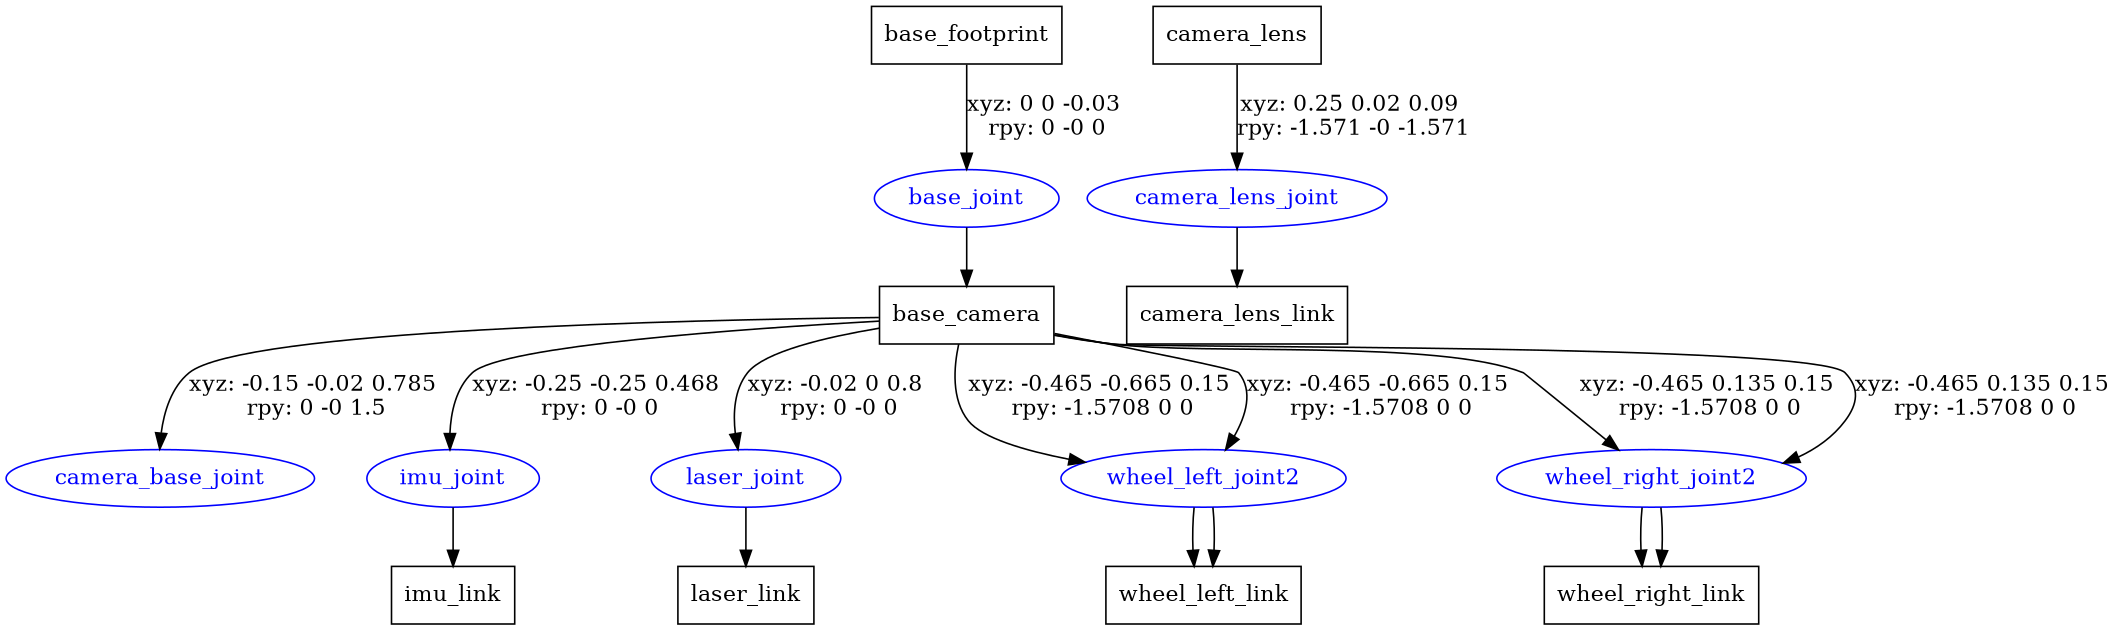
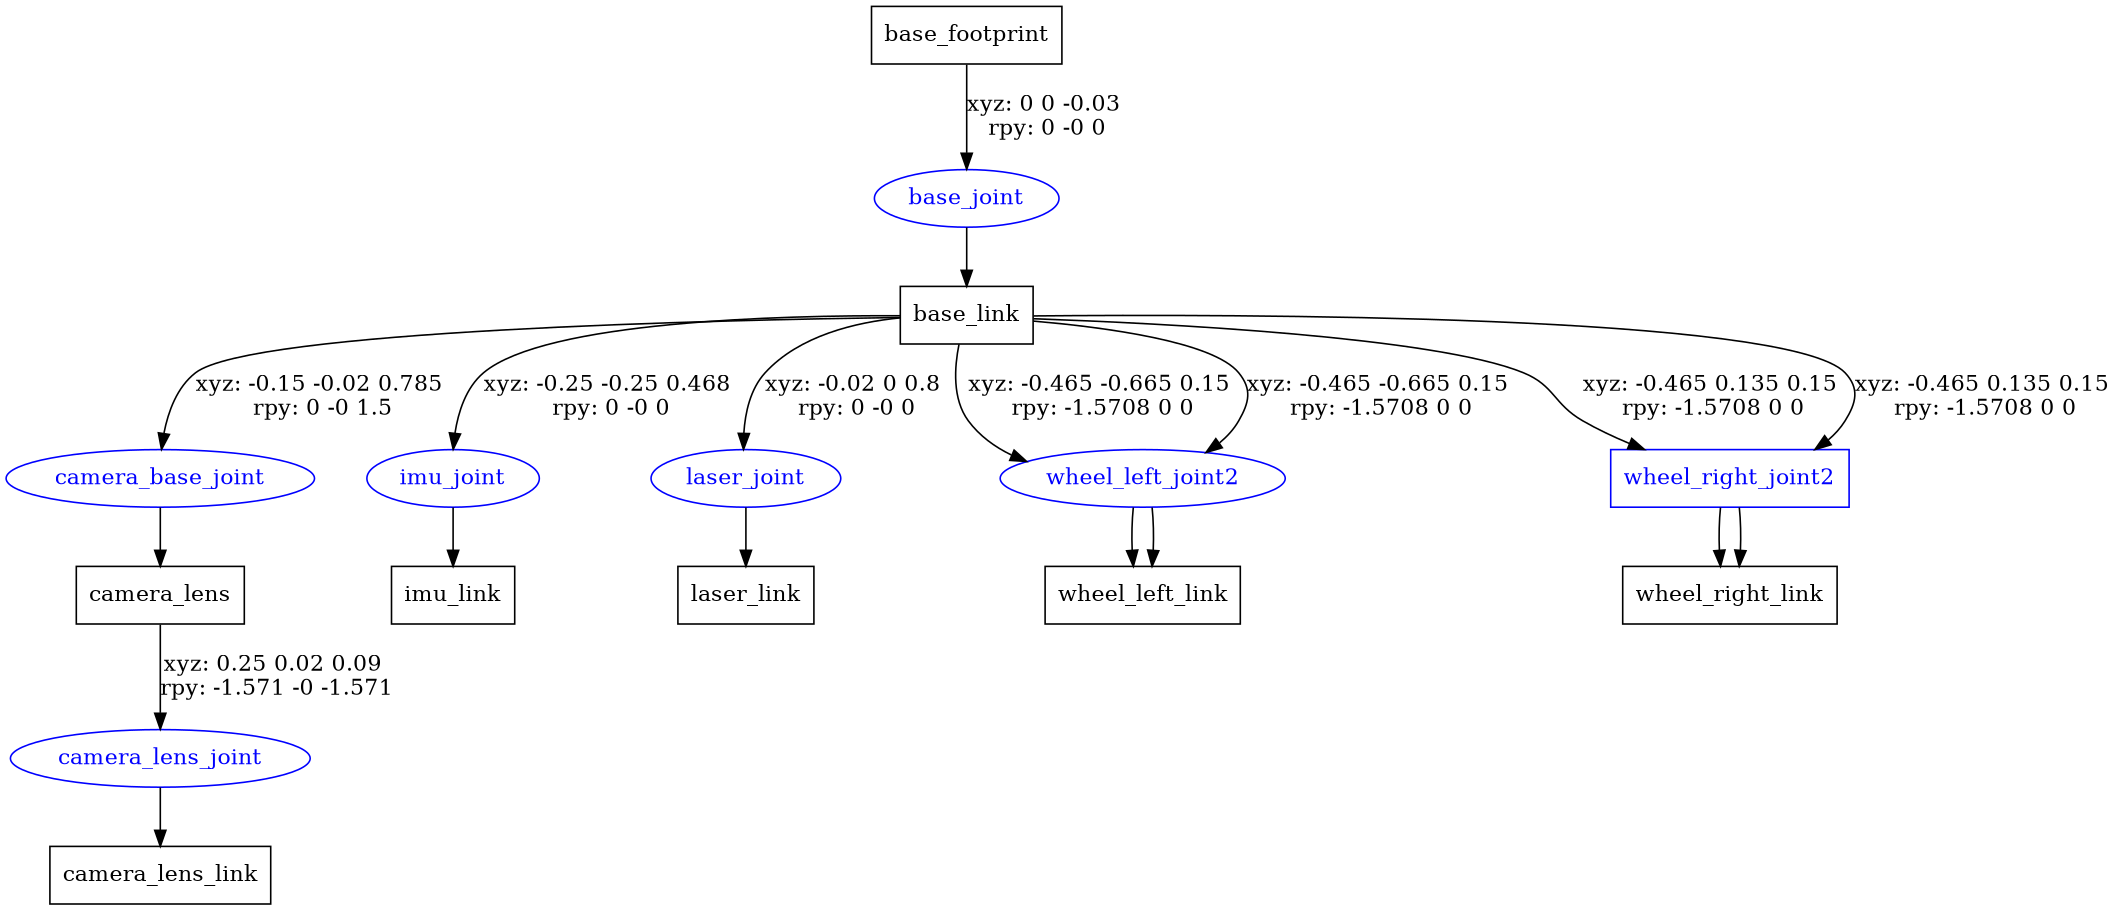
node "base_camera": label "base_camera" -> "base_link"
node "wheel_right_joint2": shape ellipse -> box
edge "camera_base_joint" -> "camera_lens": added
